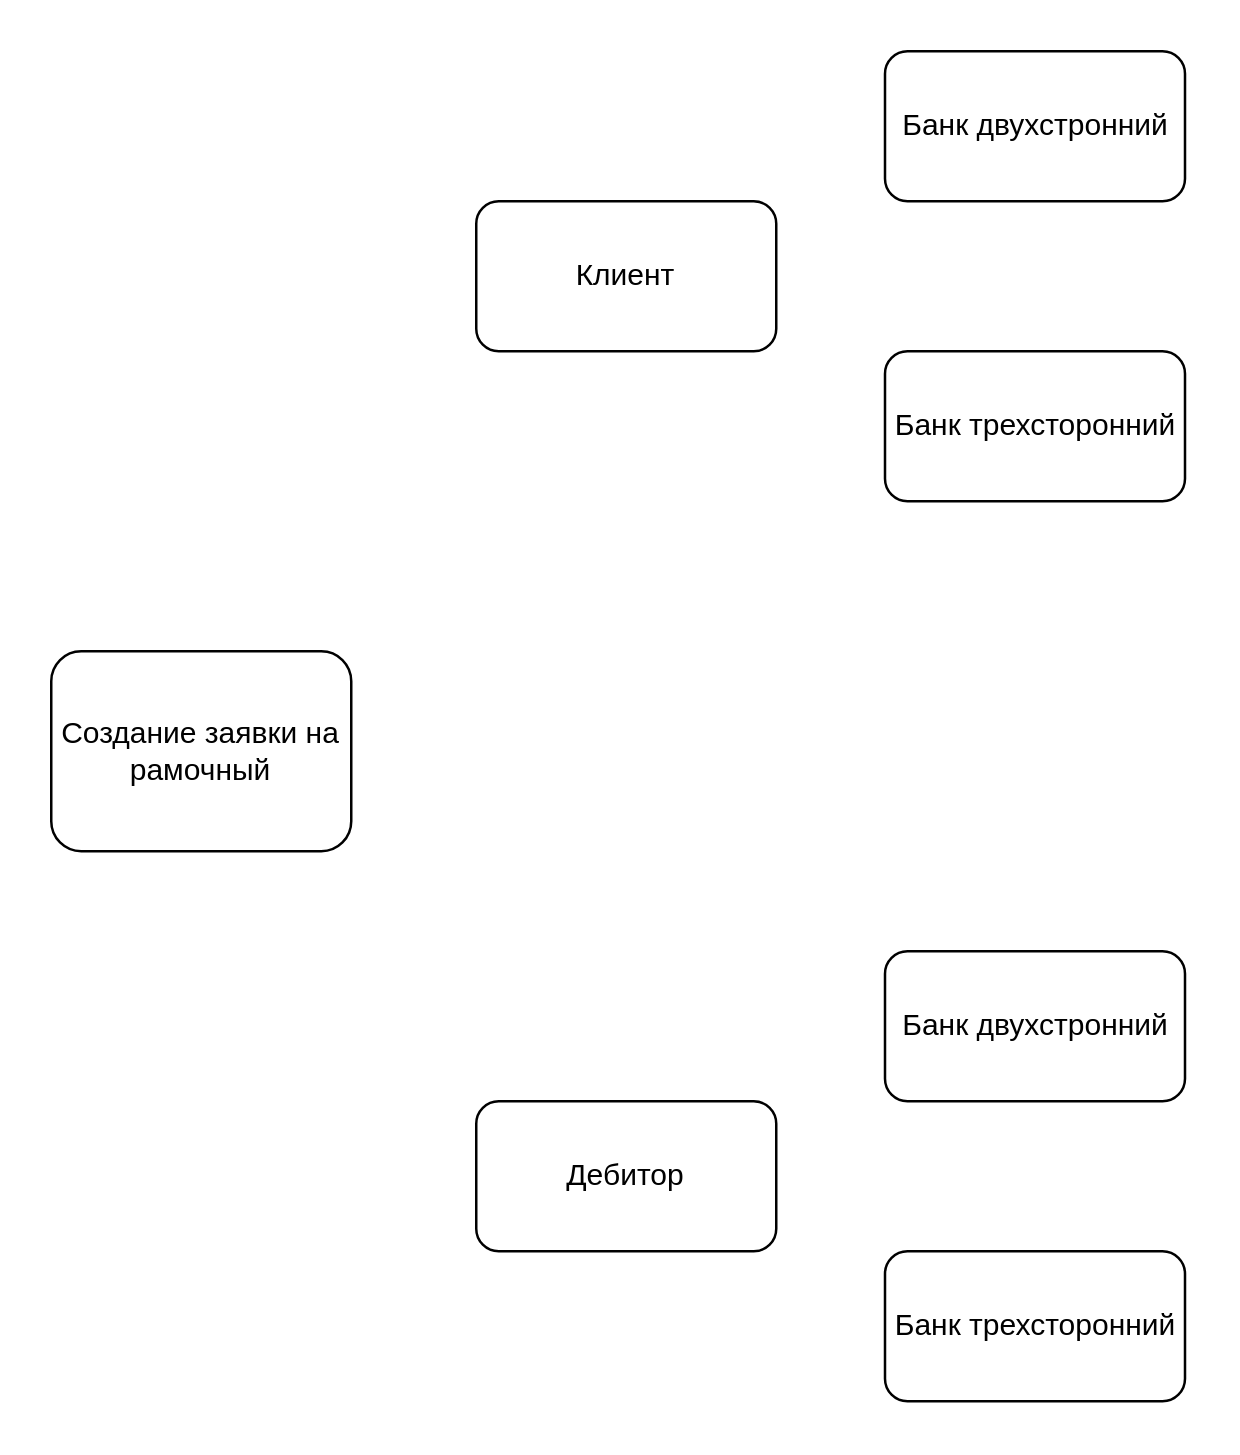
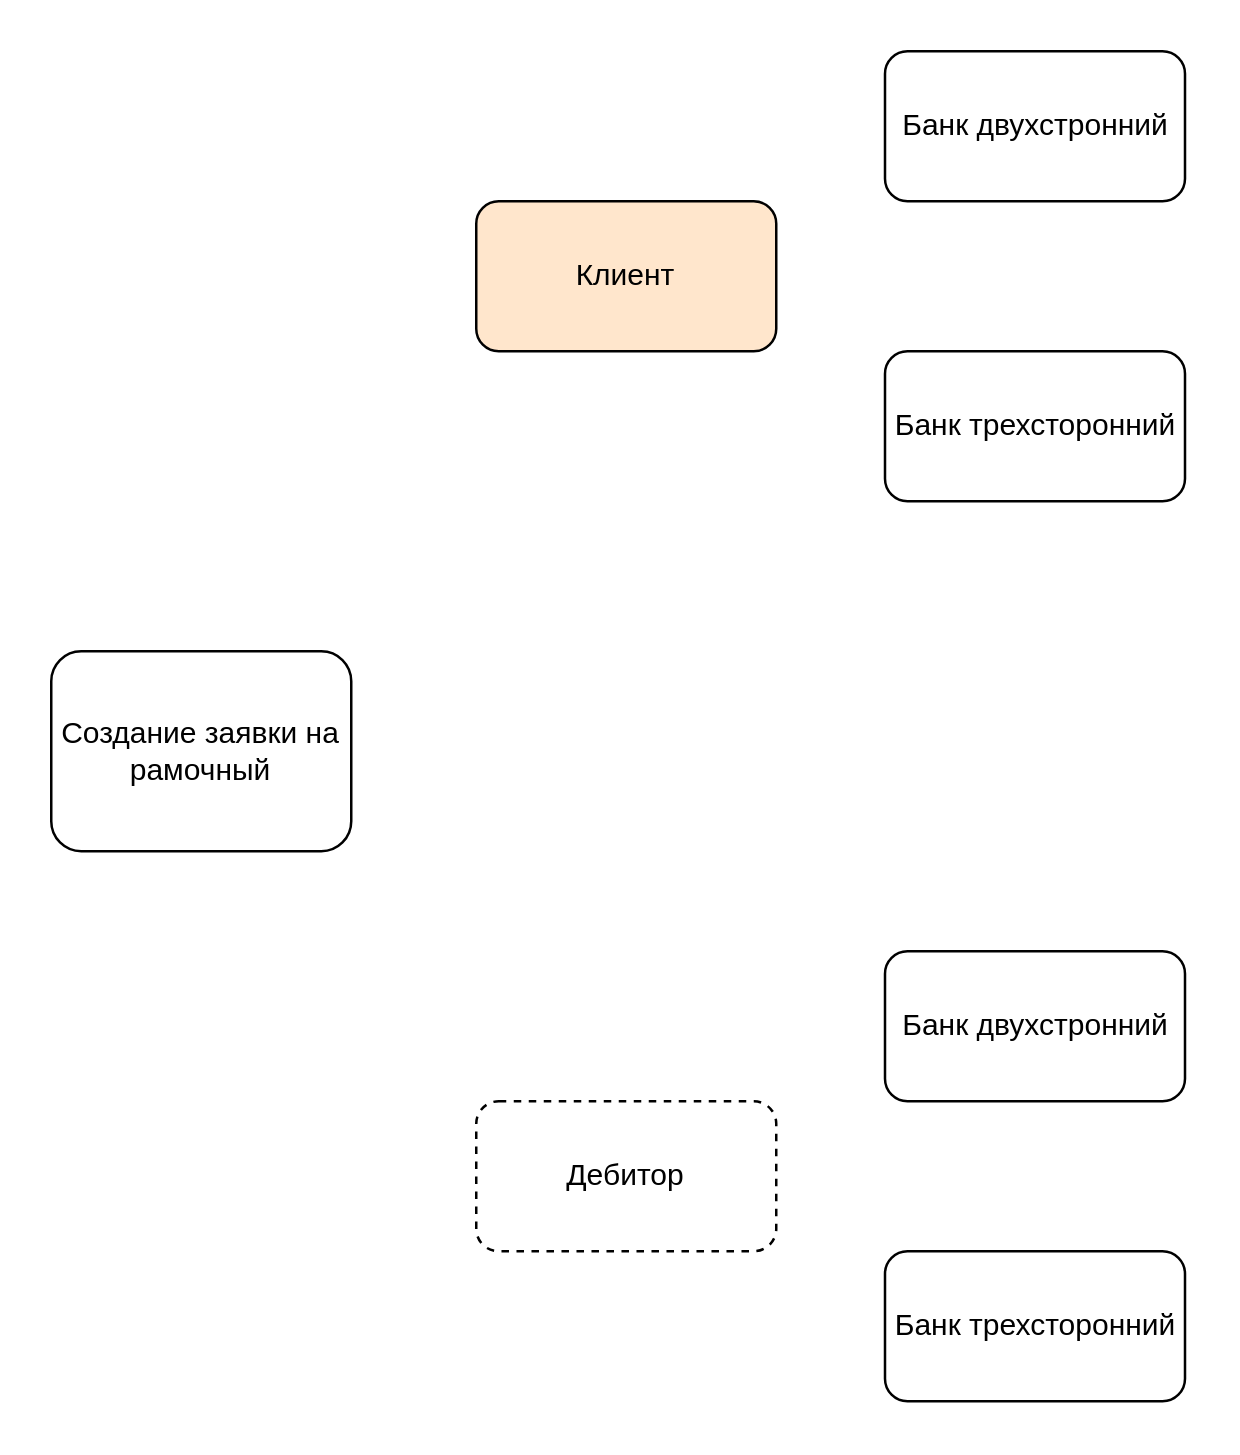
node "Клиент": fillcolor #ffffff -> #ffe6cc
node "Дебитор": style solid -> dashed
